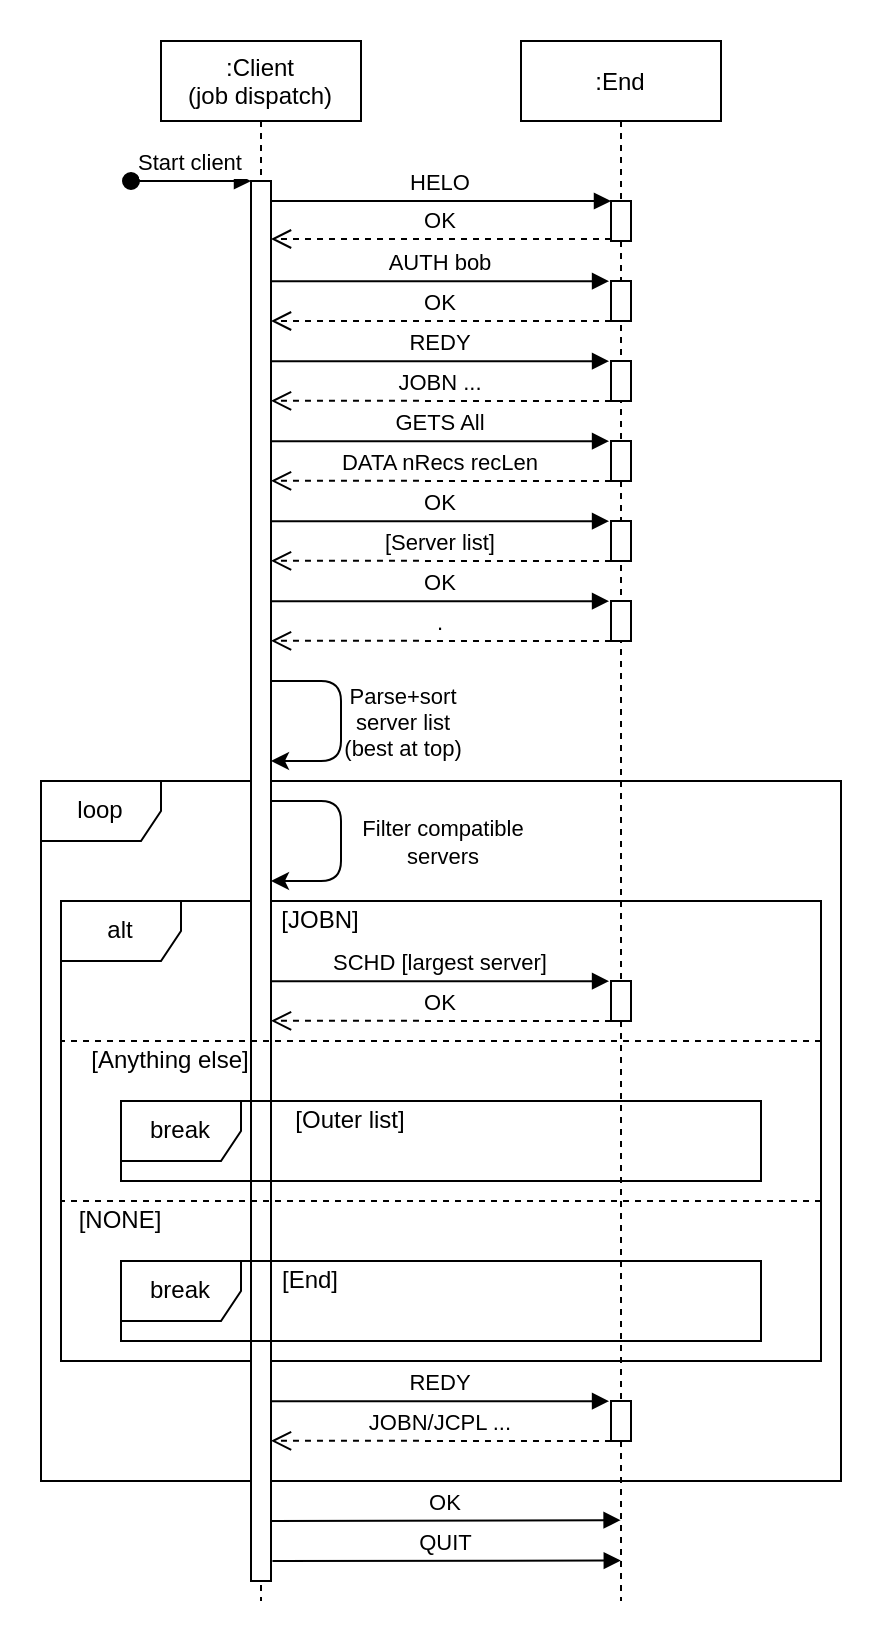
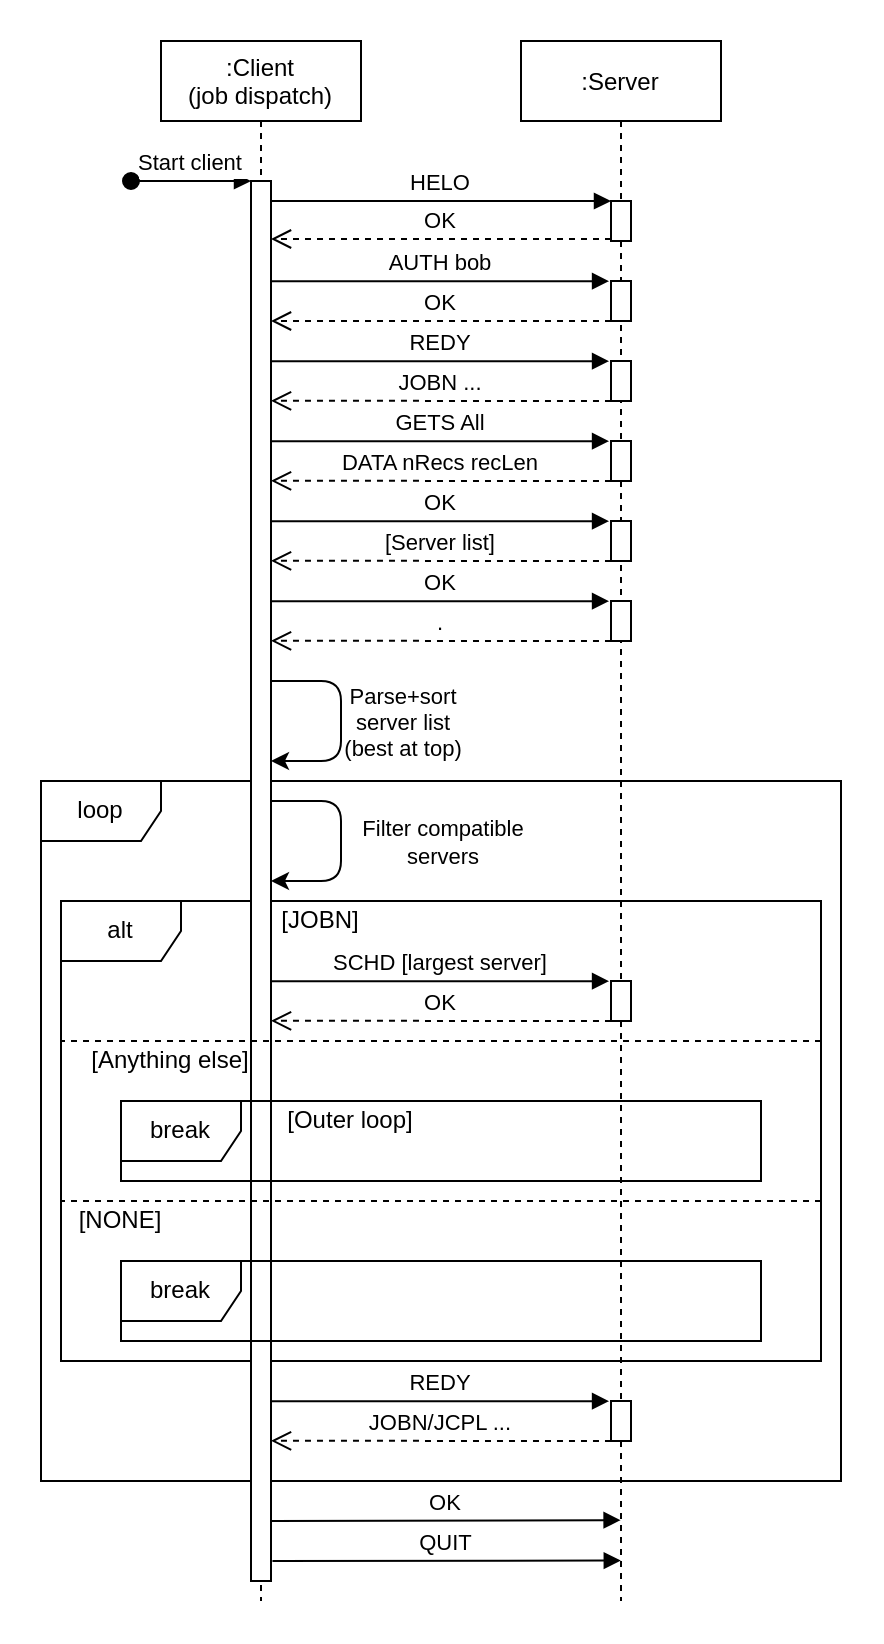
node ":End": label ":End" -> ":Server"
node "[Outer list]": label "[Outer list]" -> "[Outer loop]"
node "[End]": removed
